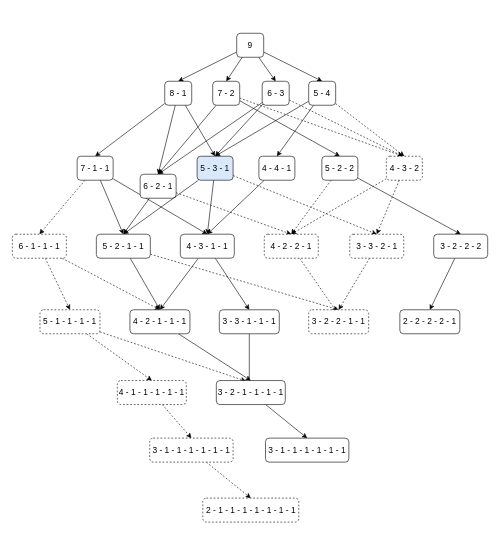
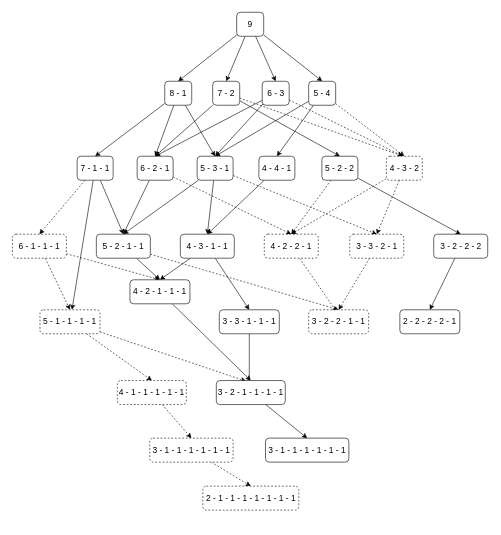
node "9": moved (250, 45) -> (250, 24)
node "5 - 3 - 1": fillcolor #dae8fc -> #ffffff
node "6 - 2 - 1": moved (158, 186) -> (155, 168)
edge "7 - 1 - 1" -> "4 - 3 - 1 - 1": now "7 - 1 - 1" -> "5 - 1 - 1 - 1 - 1"
node "4 - 2 - 1 - 1 - 1": moved (160, 322) -> (160, 292)
node "2 - 1 - 1 - 1 - 1 - 1 - 1 - 1": moved (251, 510) -> (251, 498)
